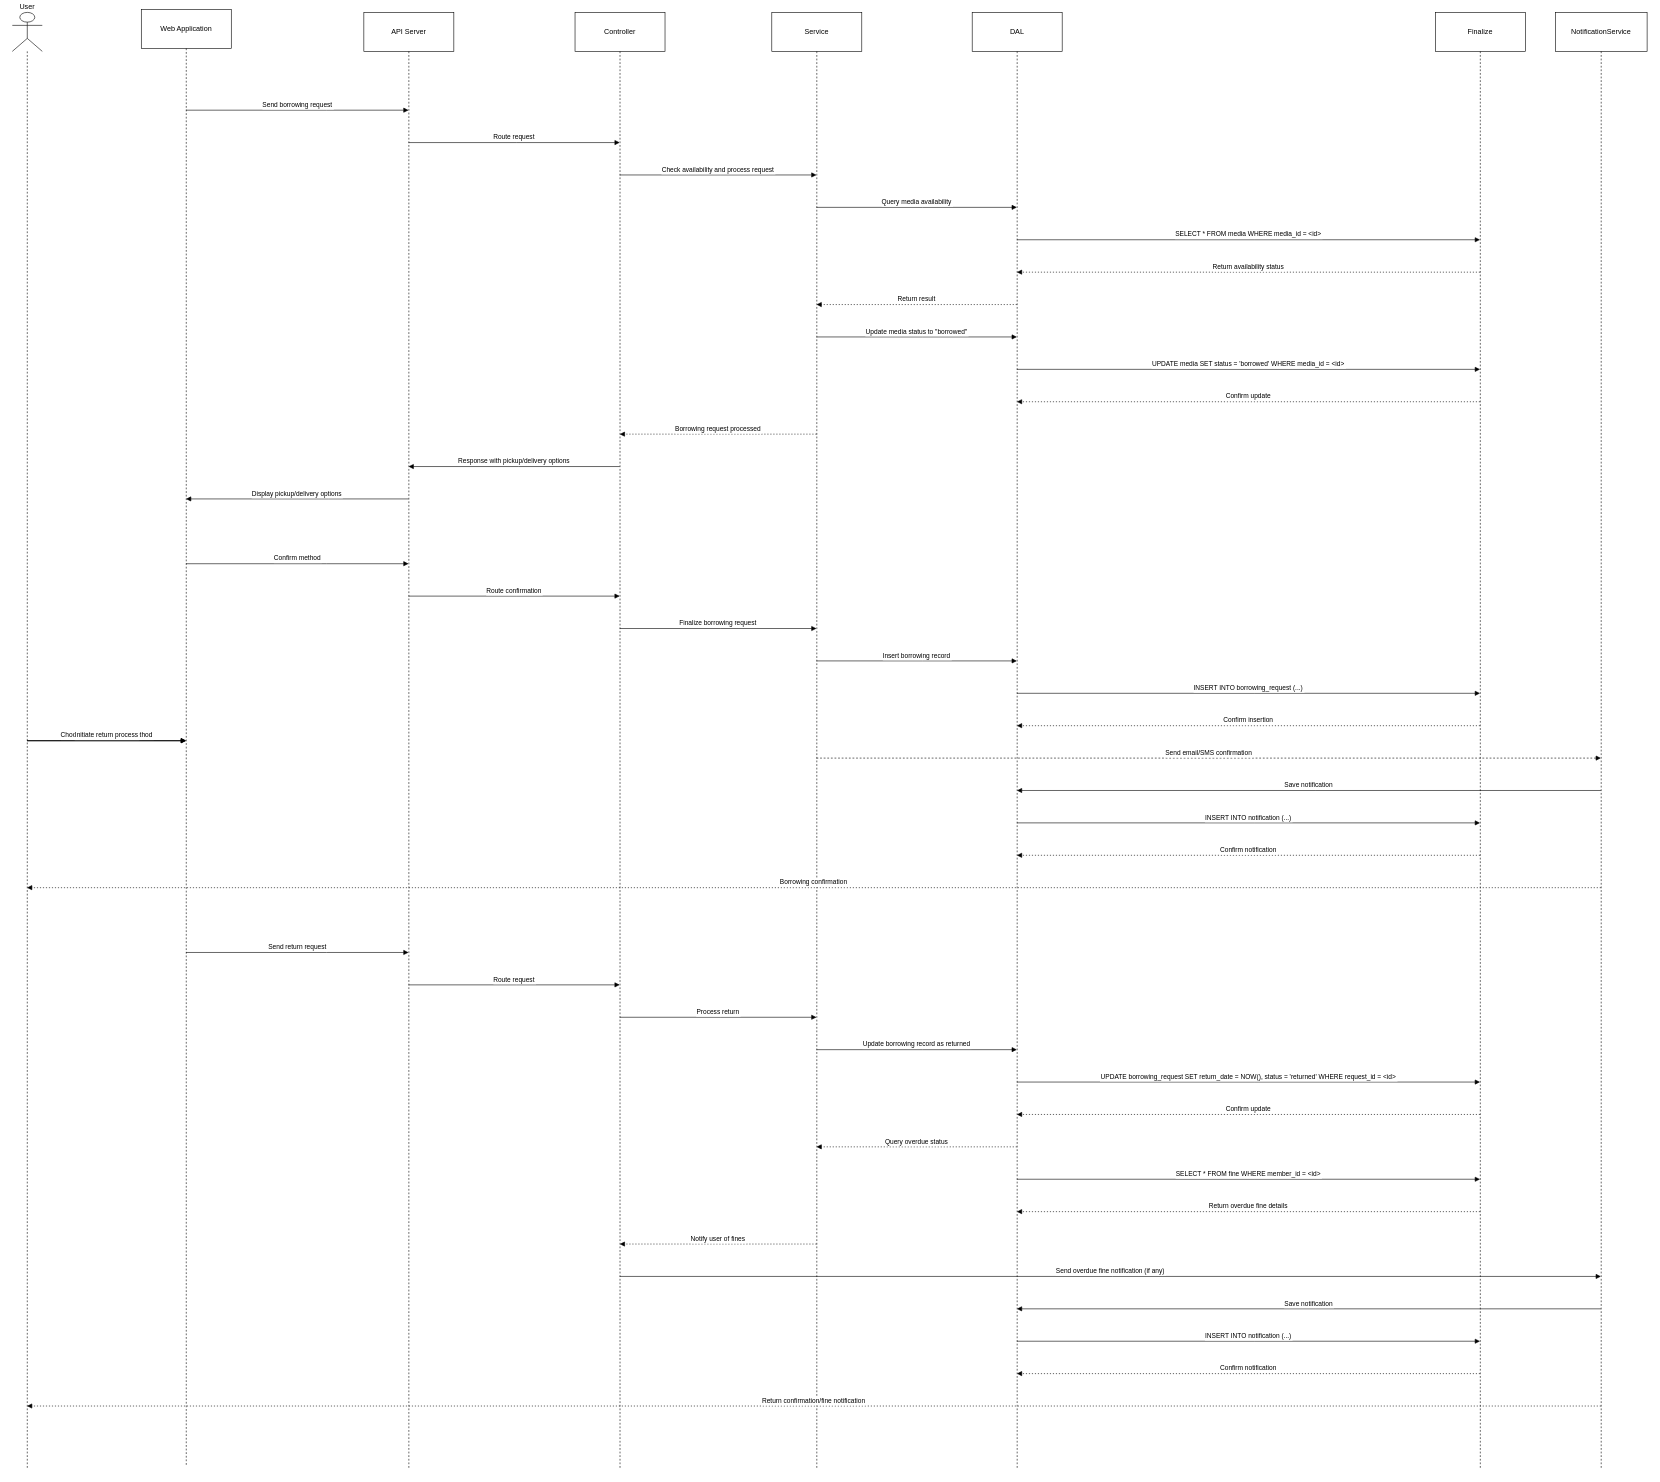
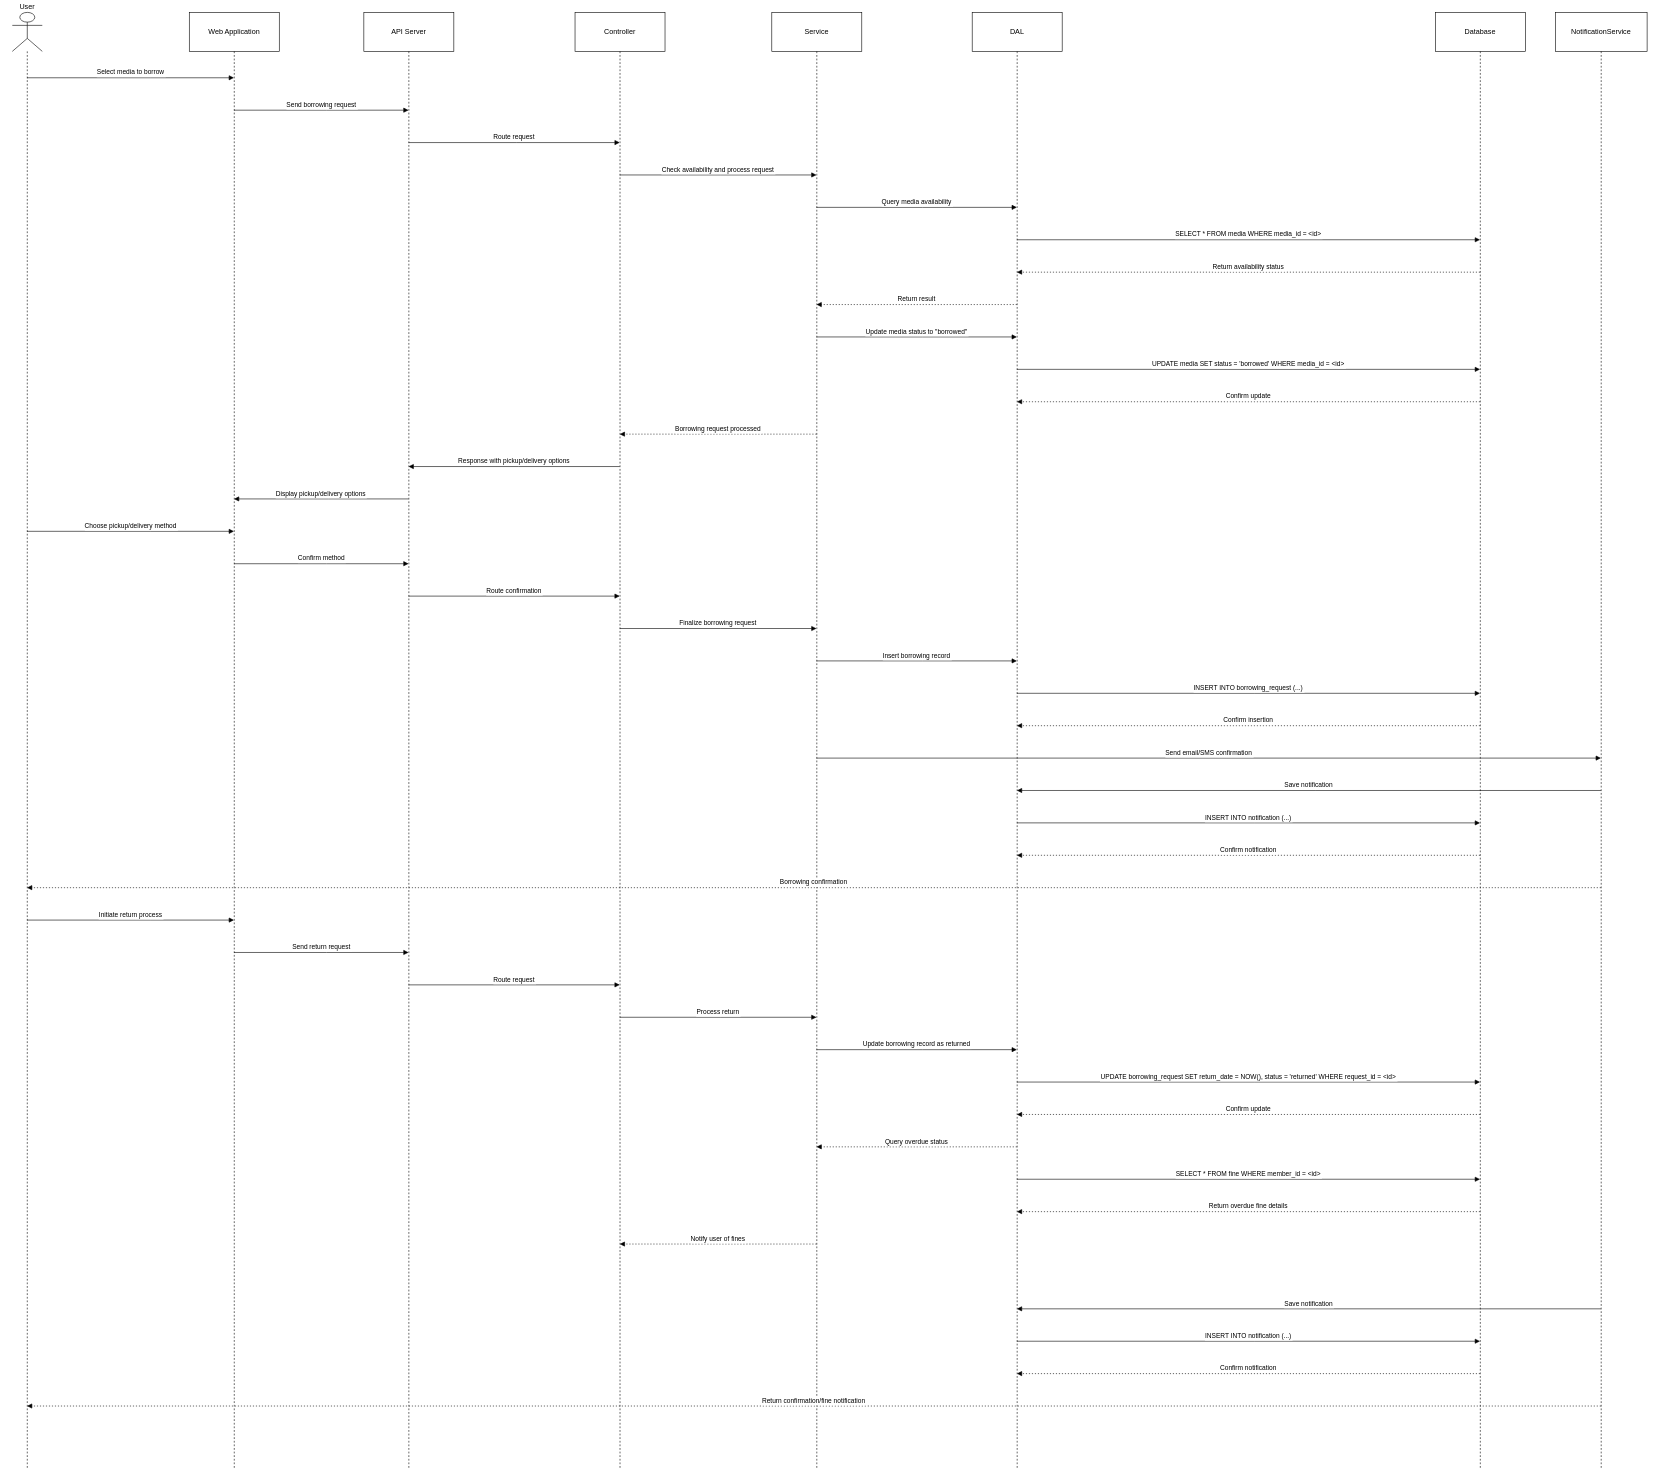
node "Finalize": label "Finalize" -> "Database"
node "Web Application": moved (186, 738) -> (234, 741)
edge "Service" -> "NotificationService": style dashed -> solid
edge "Controller" -> "NotificationService": removed, label "Send overdue fine notification (if any)"
